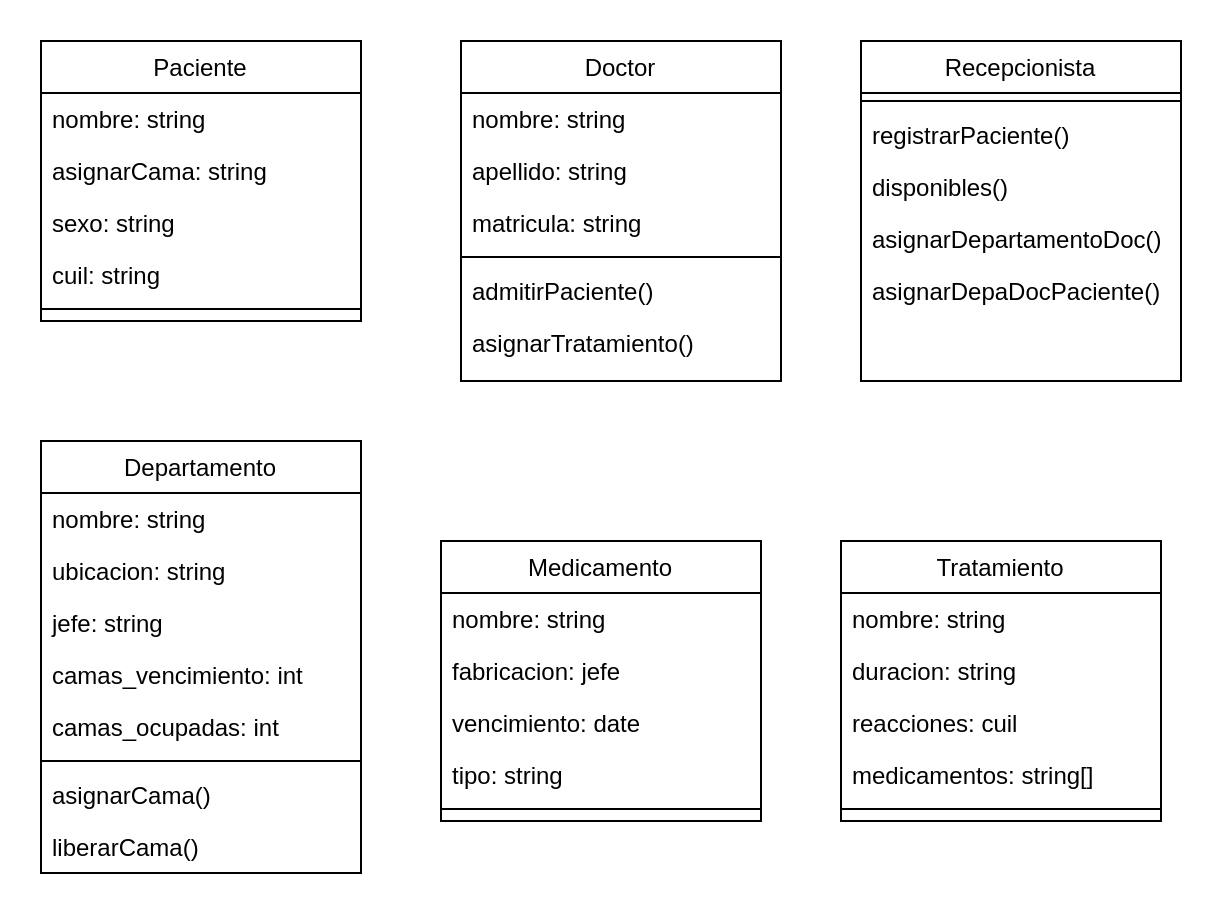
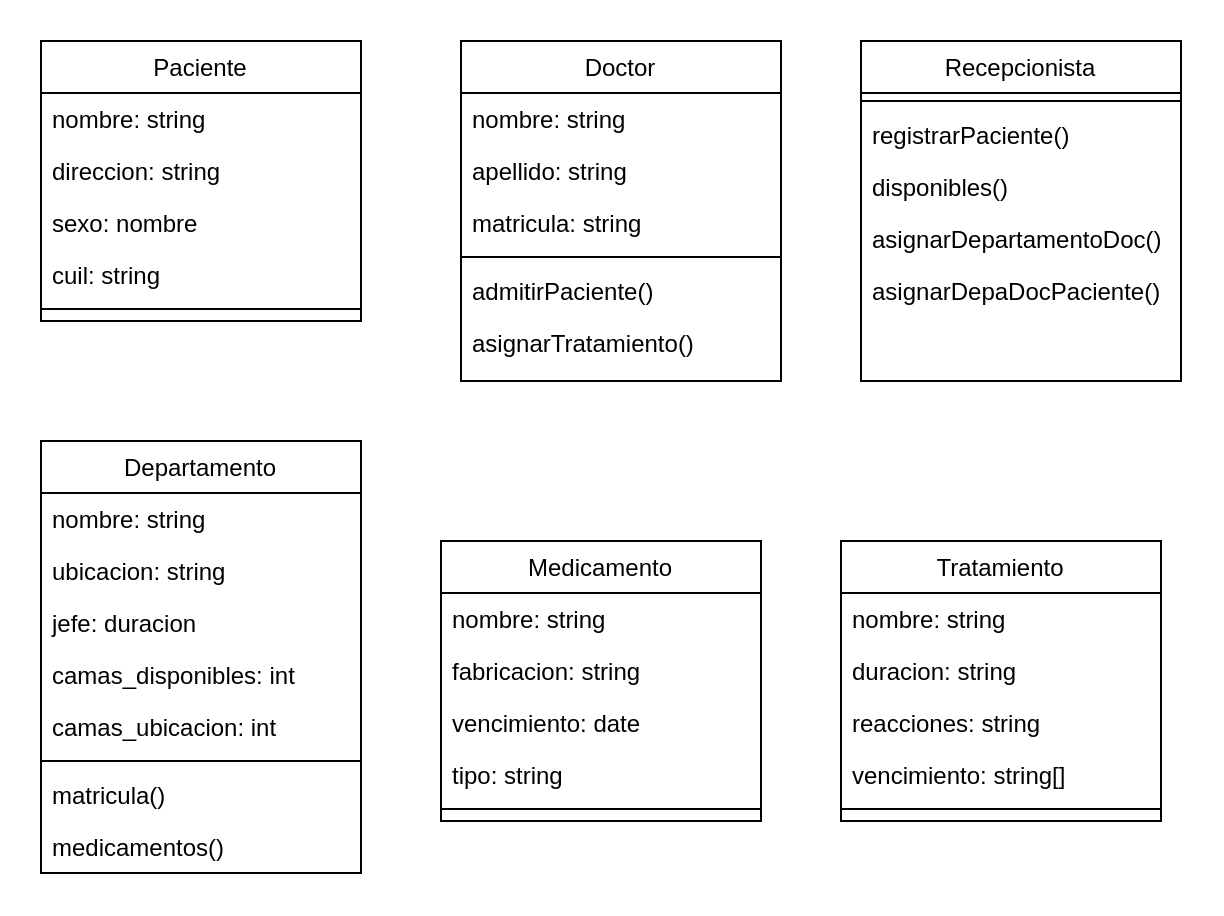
node "asignarCama: string": label "asignarCama: string" -> "direccion: string"
node "sexo: string": label "sexo: string" -> "sexo: nombre"
node "jefe: string": label "jefe: string" -> "jefe: duracion"
node "fabricacion: jefe": label "fabricacion: jefe" -> "fabricacion: string"
node "camas_vencimiento: int": label "camas_vencimiento: int" -> "camas_disponibles: int"
node "reacciones: cuil": label "reacciones: cuil" -> "reacciones: string"
node "camas_ocupadas: int": label "camas_ocupadas: int" -> "camas_ubicacion: int"
node "medicamentos: string[]": label "medicamentos: string[]" -> "vencimiento: string[]"
node "asignarCama()": label "asignarCama()" -> "matricula()"
node "liberarCama()": label "liberarCama()" -> "medicamentos()"
